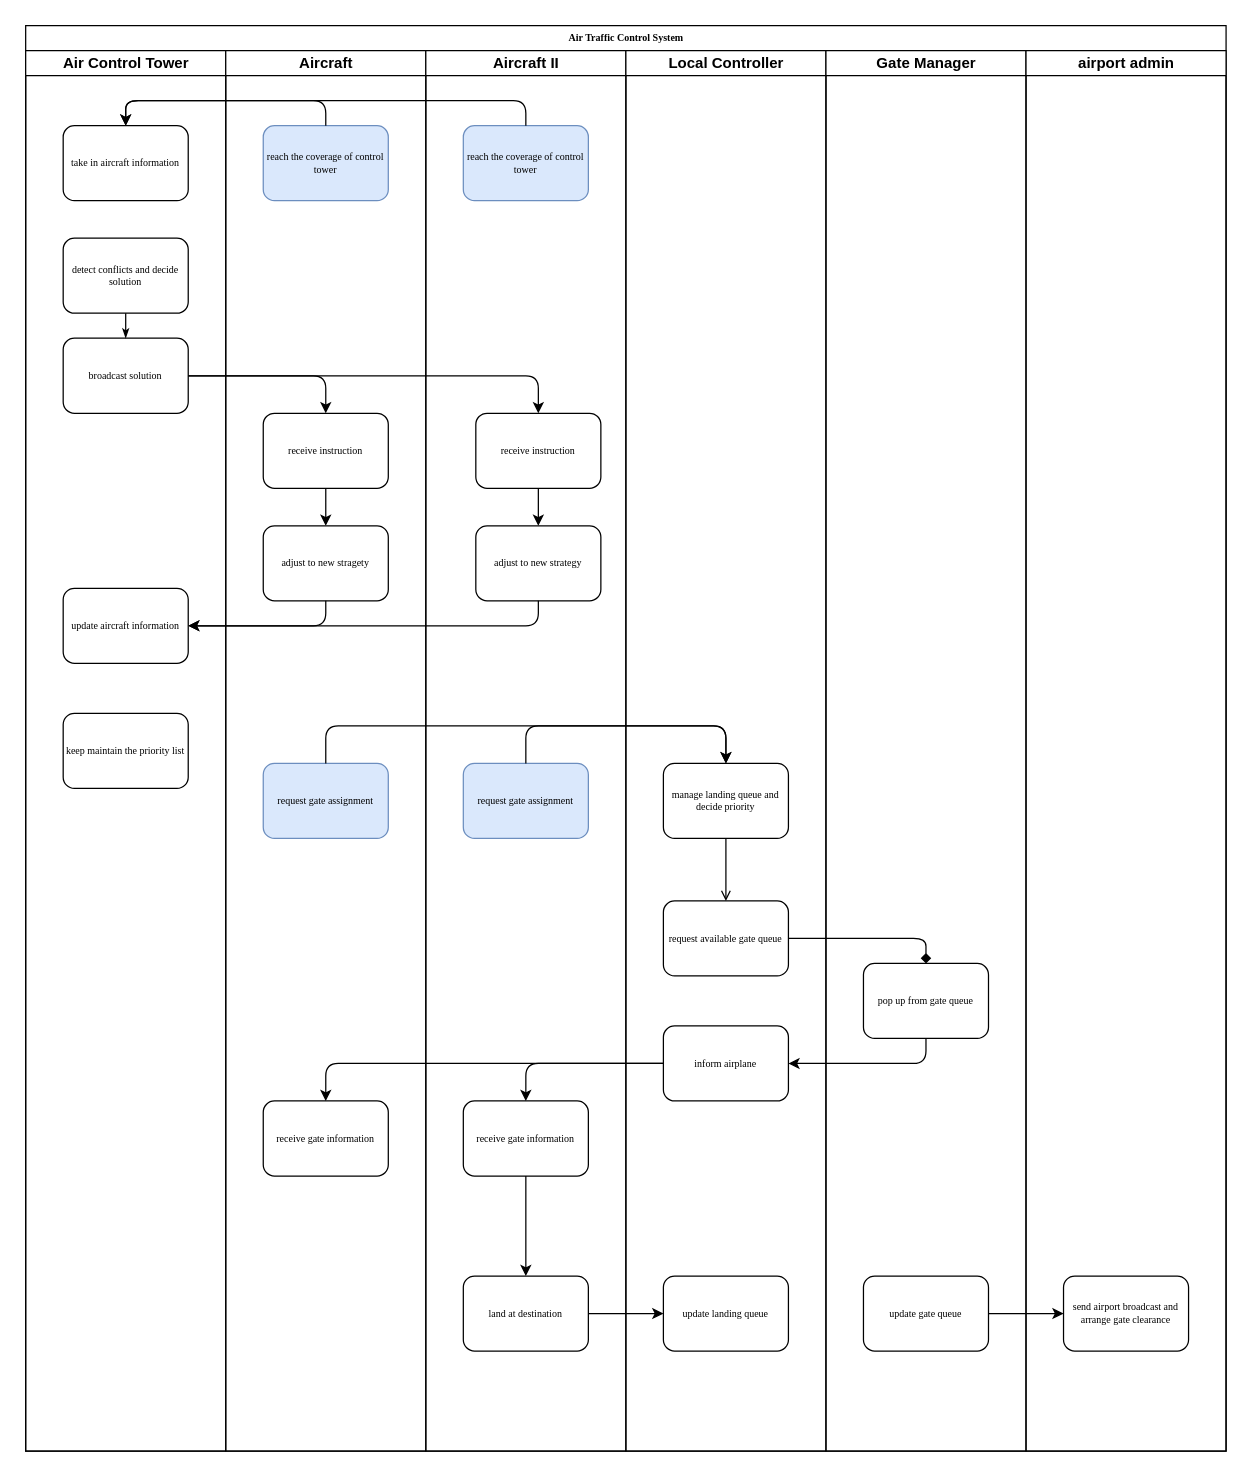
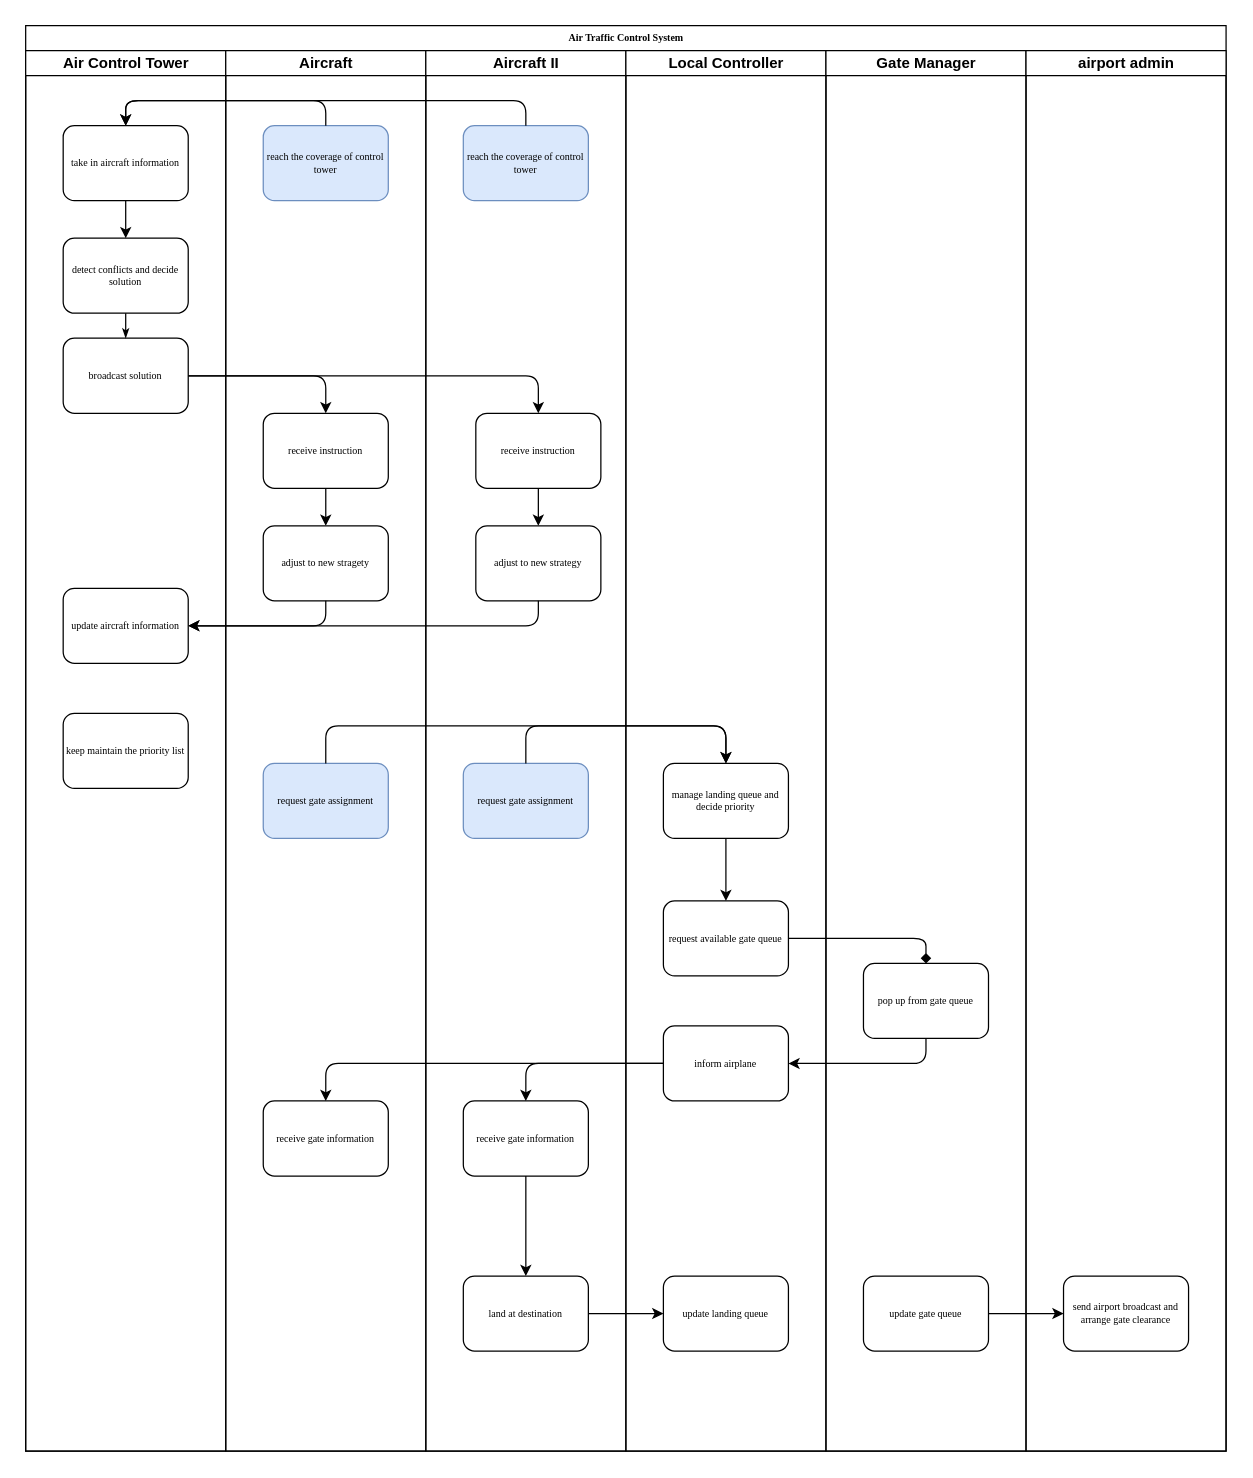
edge "take in aircraft information" -> "detect conflicts and decide solution": added
edge "manage landing queue and decide priority" -> "request available gate queue": arrowhead open -> classic
